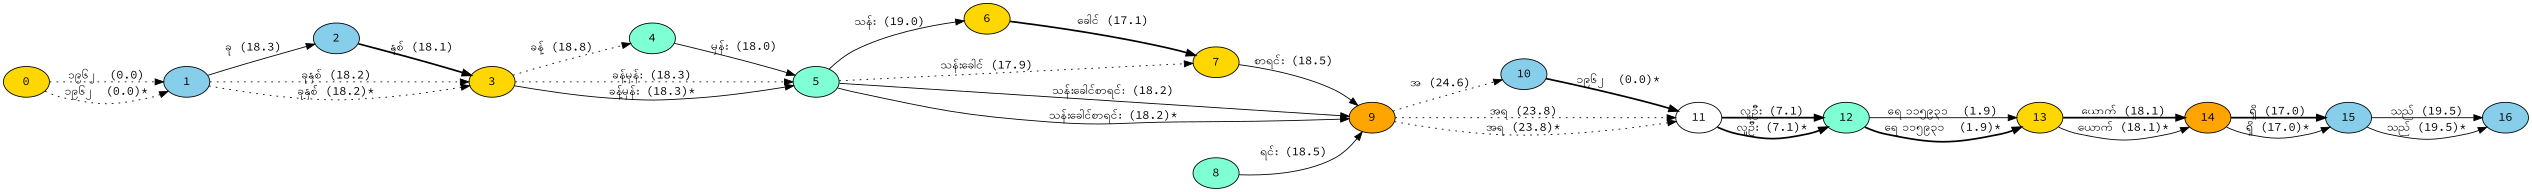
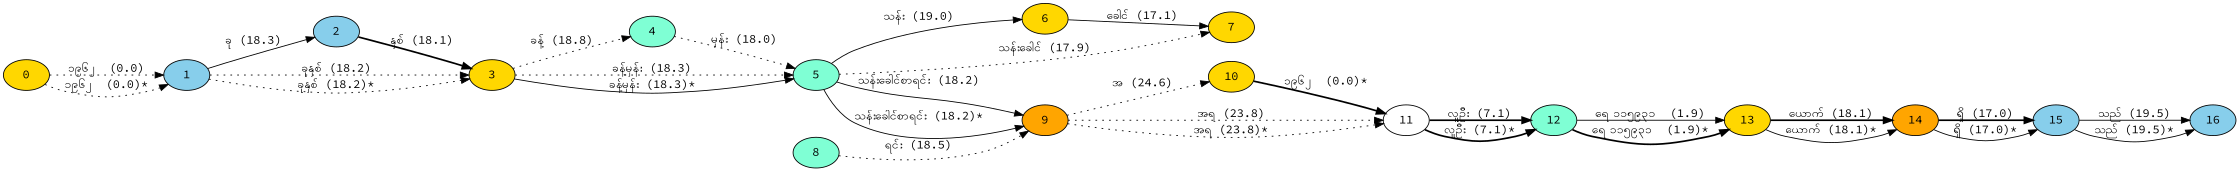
edge "6" -> "7": style bold -> solid
edge "4" -> "5": style solid -> dotted
node "10": fillcolor skyblue -> gold
edge "7" -> "9": removed, label "စာရင်း (18.5)"
edge "8" -> "9": style solid -> dotted
